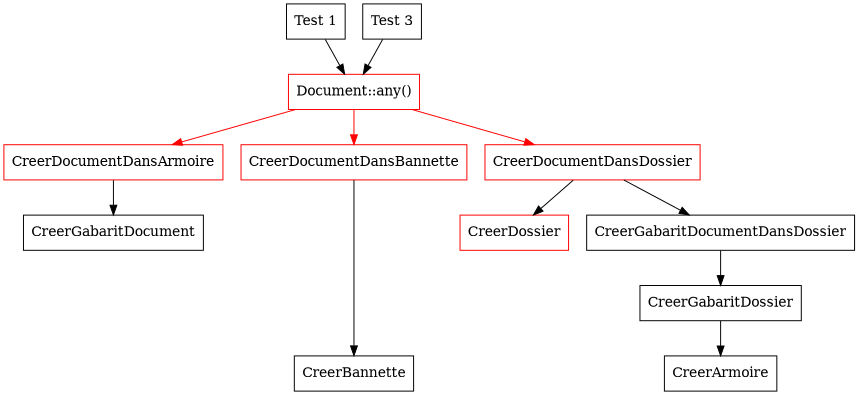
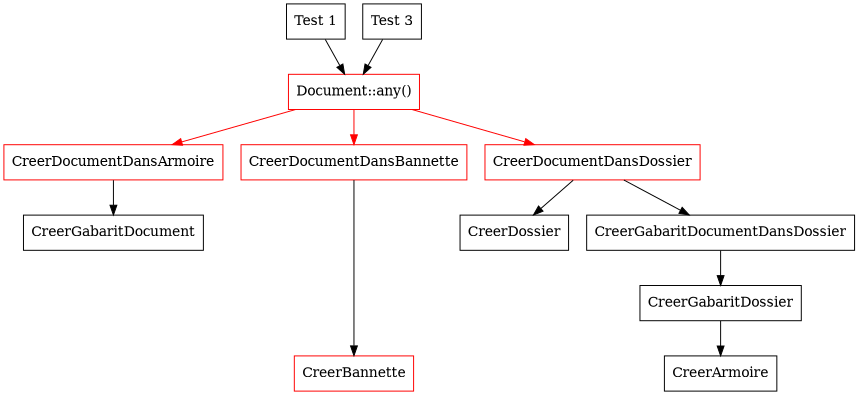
node "CreerDossier": color red -> black
node "CreerBannette": color black -> red
